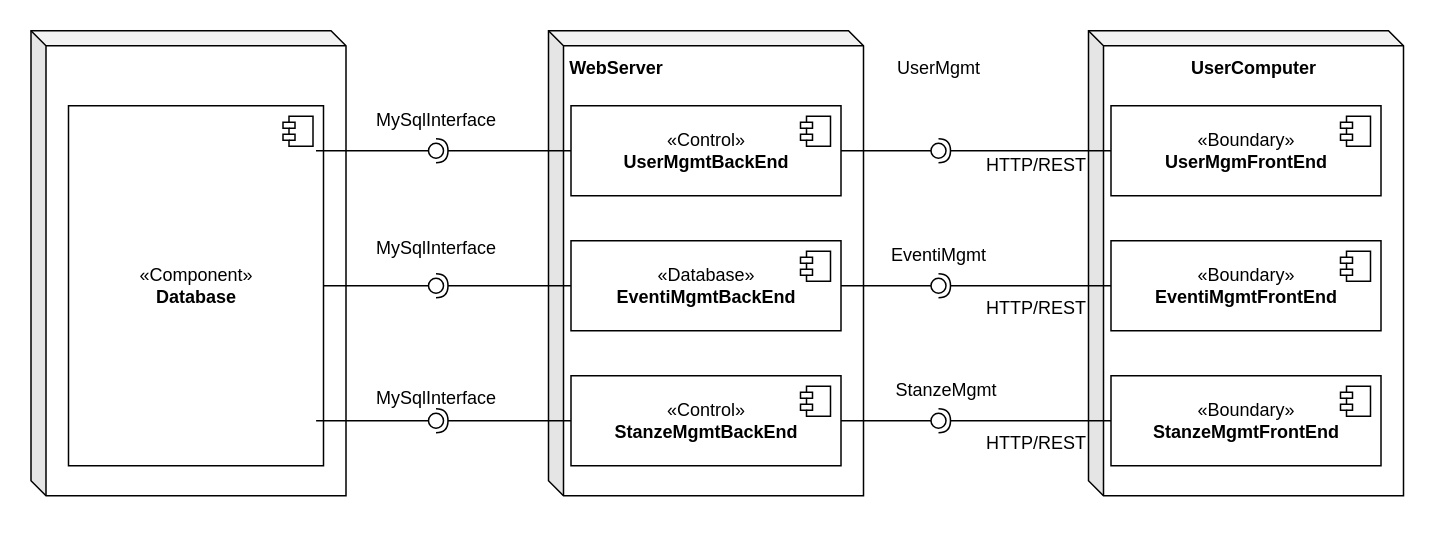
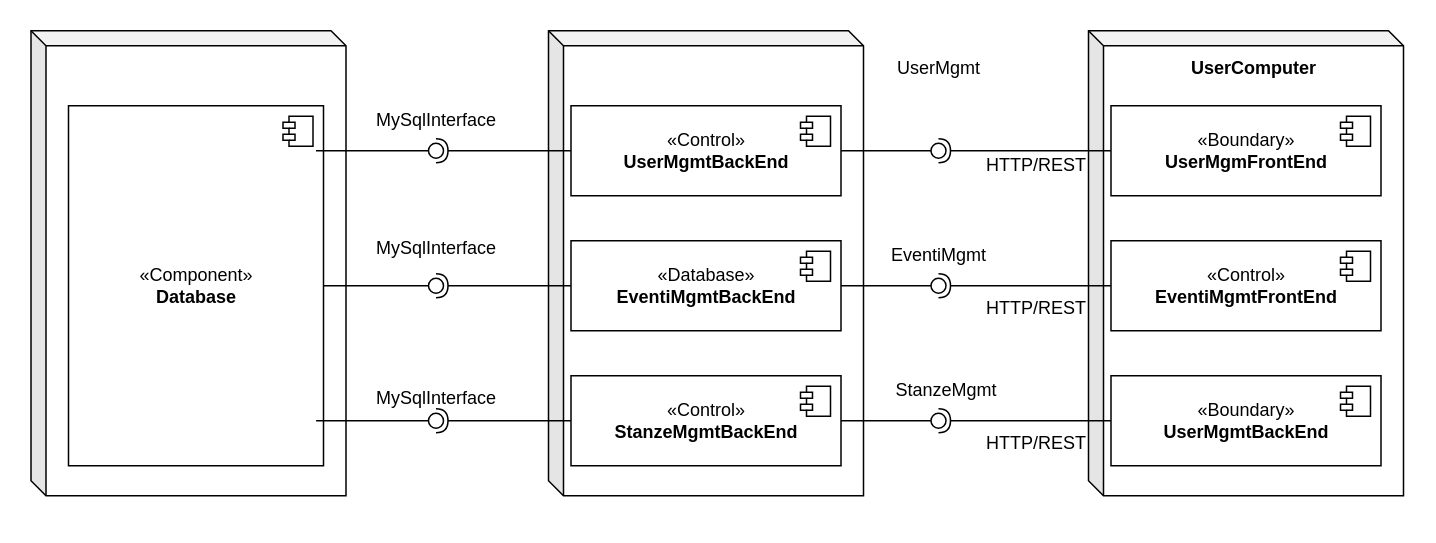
node "WebServer": removed
node "«Boundary» EventiMgmtFrontEnd": label "«Boundary» EventiMgmtFrontEnd" -> "«Control» EventiMgmtFrontEnd"
node "«Boundary» StanzeMgmtFrontEnd": label "«Boundary» StanzeMgmtFrontEnd" -> "«Boundary» UserMgmtBackEnd"
